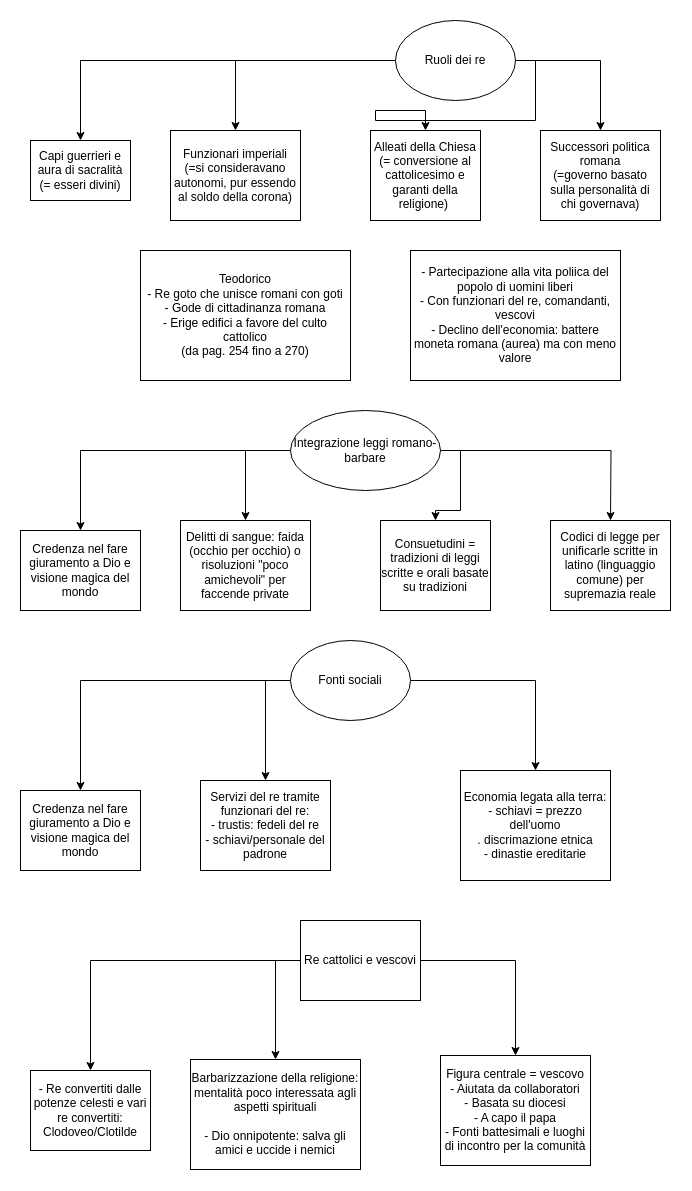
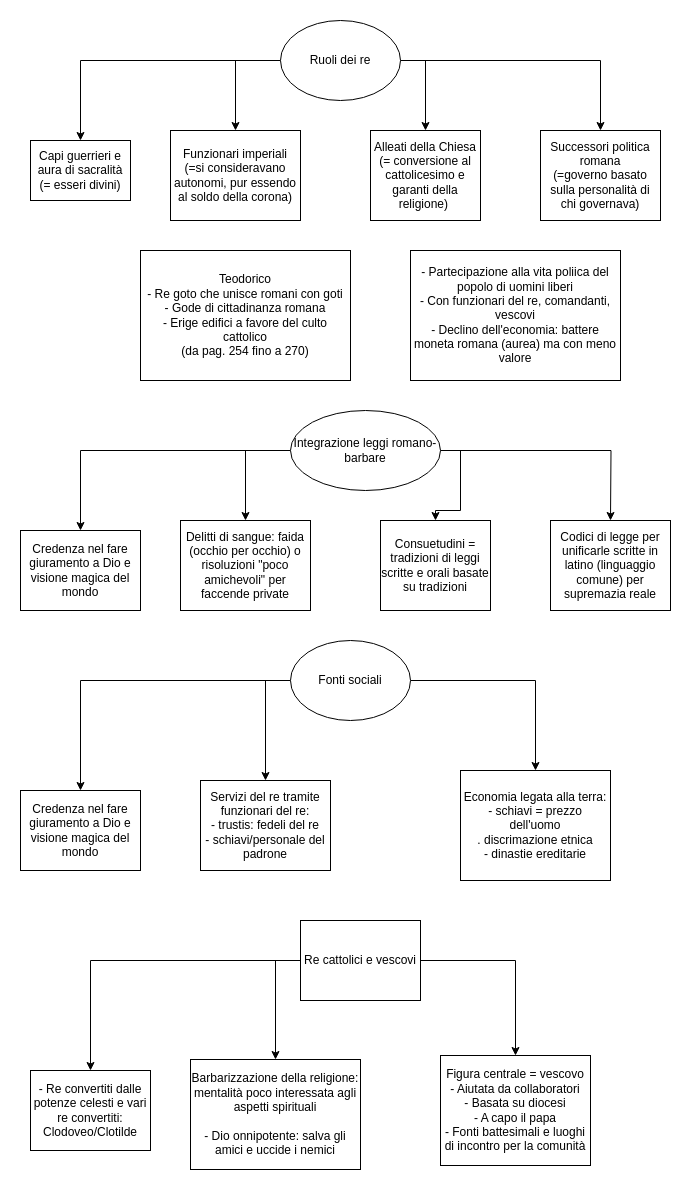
node "Ruoli dei re": moved (456, 61) -> (341, 61)
